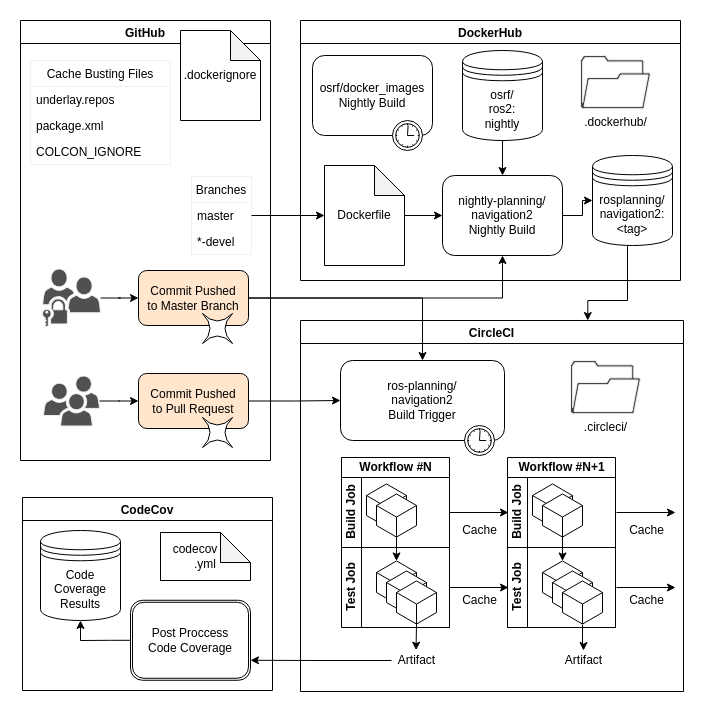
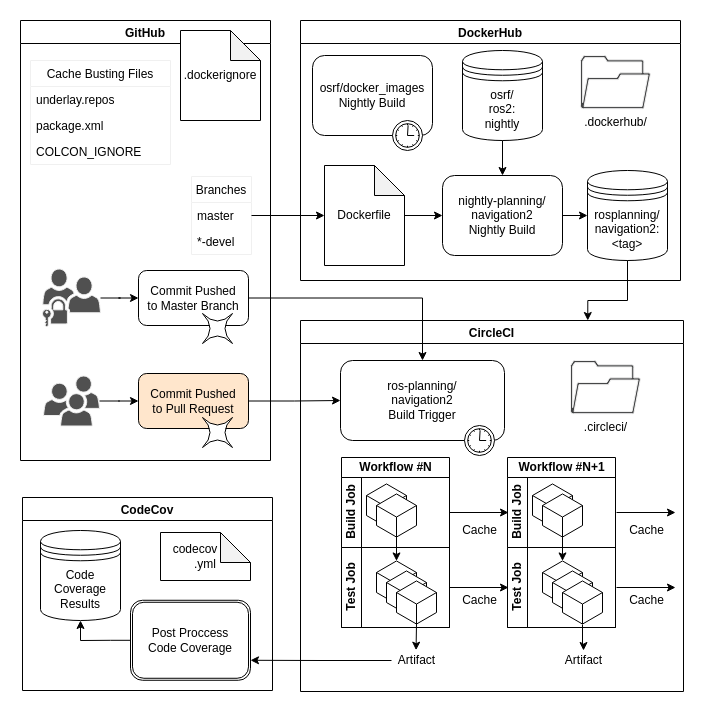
node "rosplanning/ navigation2: <tag>": moved (633, 201) -> (628, 216)
node "Commit Pushed to Master Branch": fillcolor #ffe6cc -> #ffffff
edge "Commit Pushed to Master Branch" -> "nightly-planning/ navigation2 Nightly Build": removed
